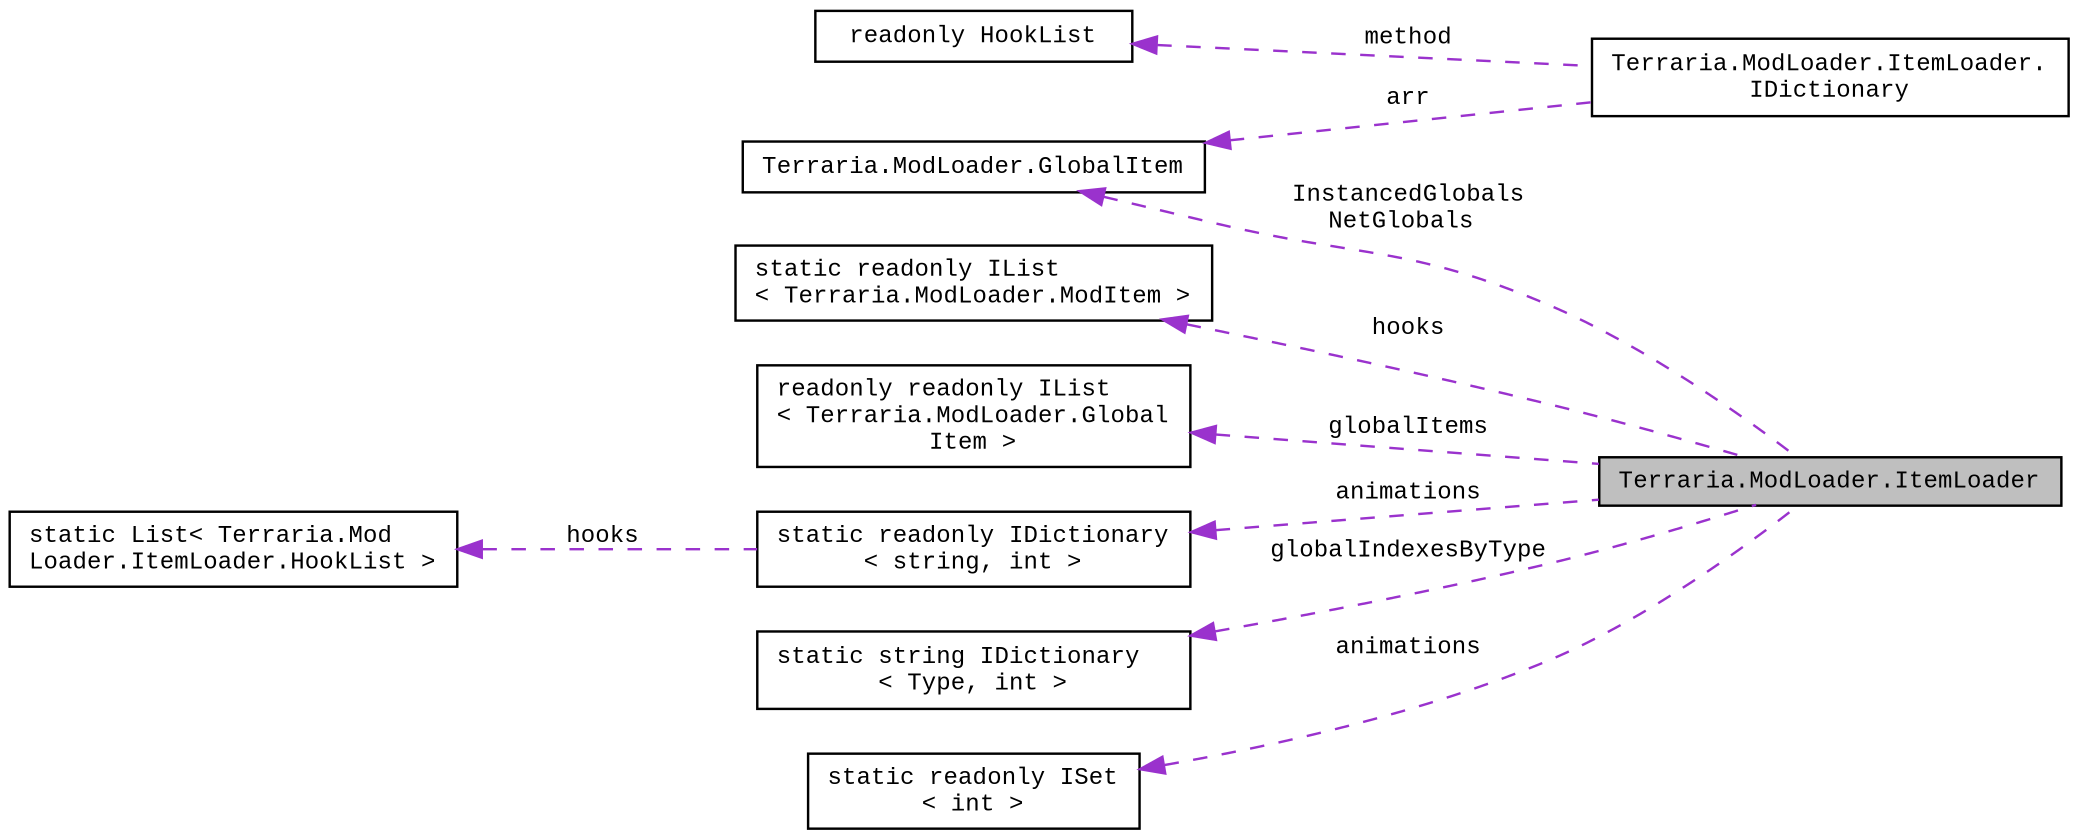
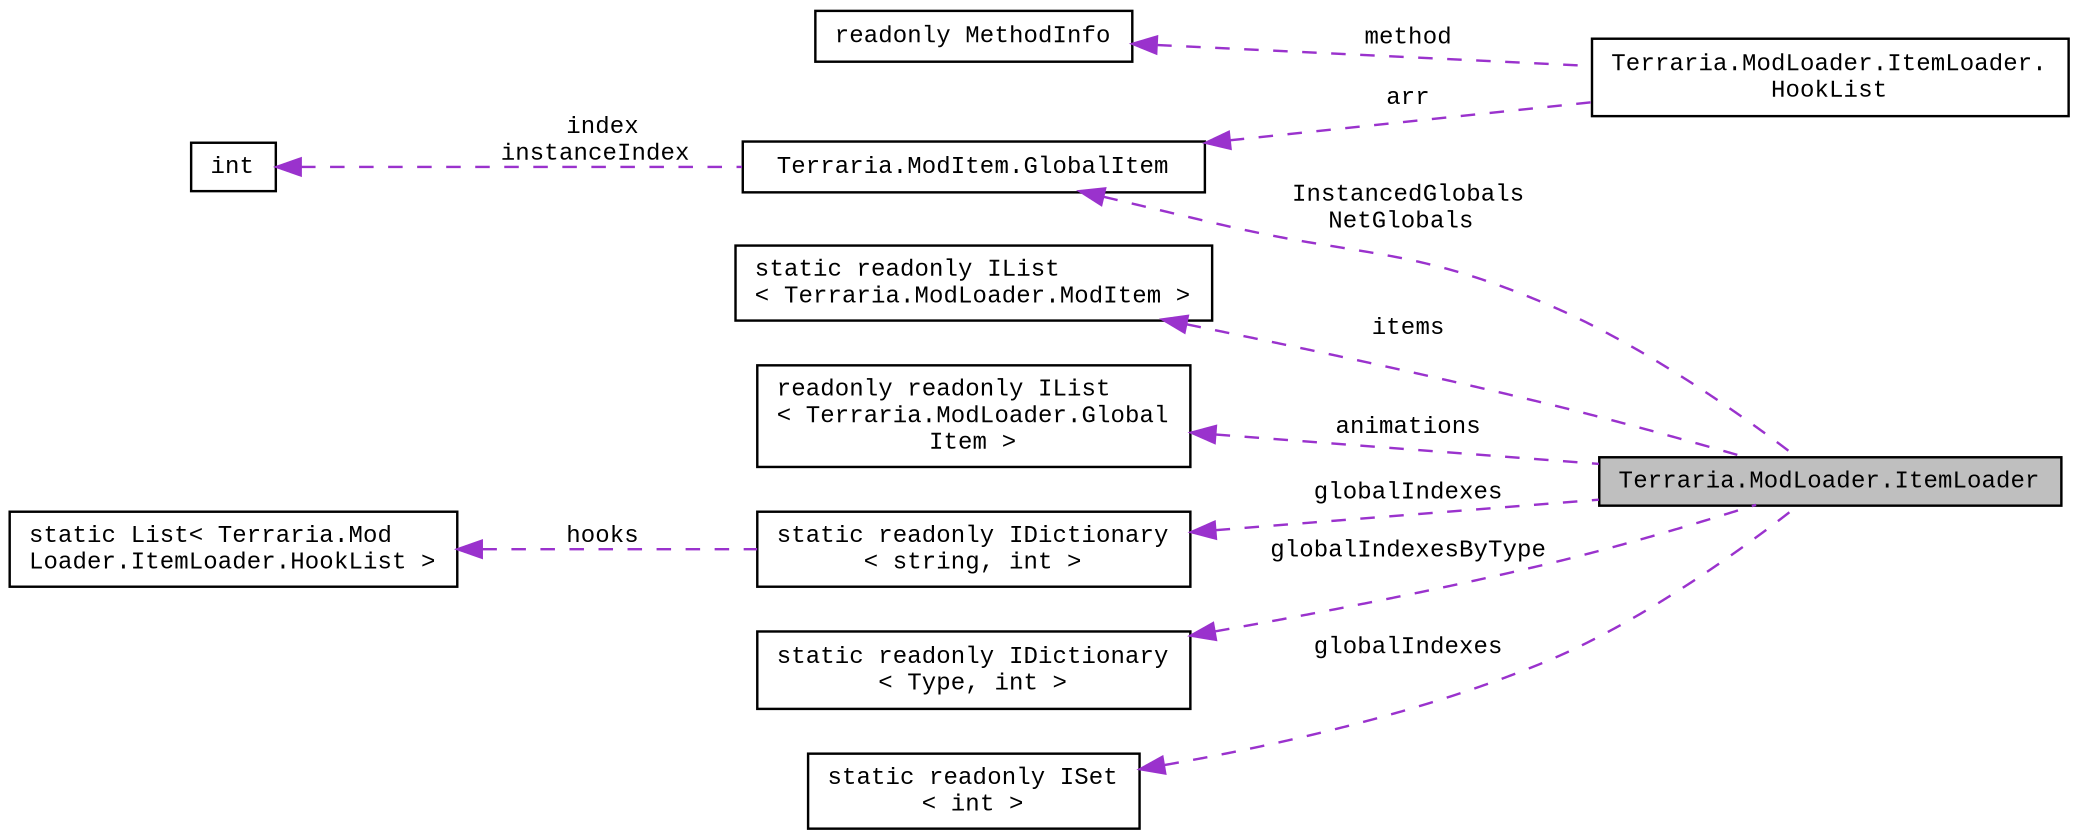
node "readonly HookList": label "readonly HookList" -> "readonly MethodInfo"
node "Terraria.ModLoader.ItemLoader. IDictionary": label "Terraria.ModLoader.ItemLoader. IDictionary" -> "Terraria.ModLoader.ItemLoader. HookList"
node "int": added
node "Terraria.ModLoader.GlobalItem": label "Terraria.ModLoader.GlobalItem" -> "Terraria.ModItem.GlobalItem"
edge "Terraria.ModLoader.ItemLoader" -> "static readonly IList < Terraria.ModLoader.ModItem >": label " hooks" -> " items"
edge "Terraria.ModLoader.ItemLoader" -> "readonly readonly IList < Terraria.ModLoader.Global Item >": label " globalItems" -> " animations"
edge "Terraria.ModLoader.ItemLoader" -> "static readonly IDictionary < string, int >": label " animations" -> " globalIndexes"
edge "Terraria.ModLoader.ItemLoader" -> "static readonly ISet < int >": label " animations" -> " globalIndexes"
node "static string IDictionary < Type, int >": label "static string IDictionary < Type, int >" -> "static readonly IDictionary < Type, int >"
